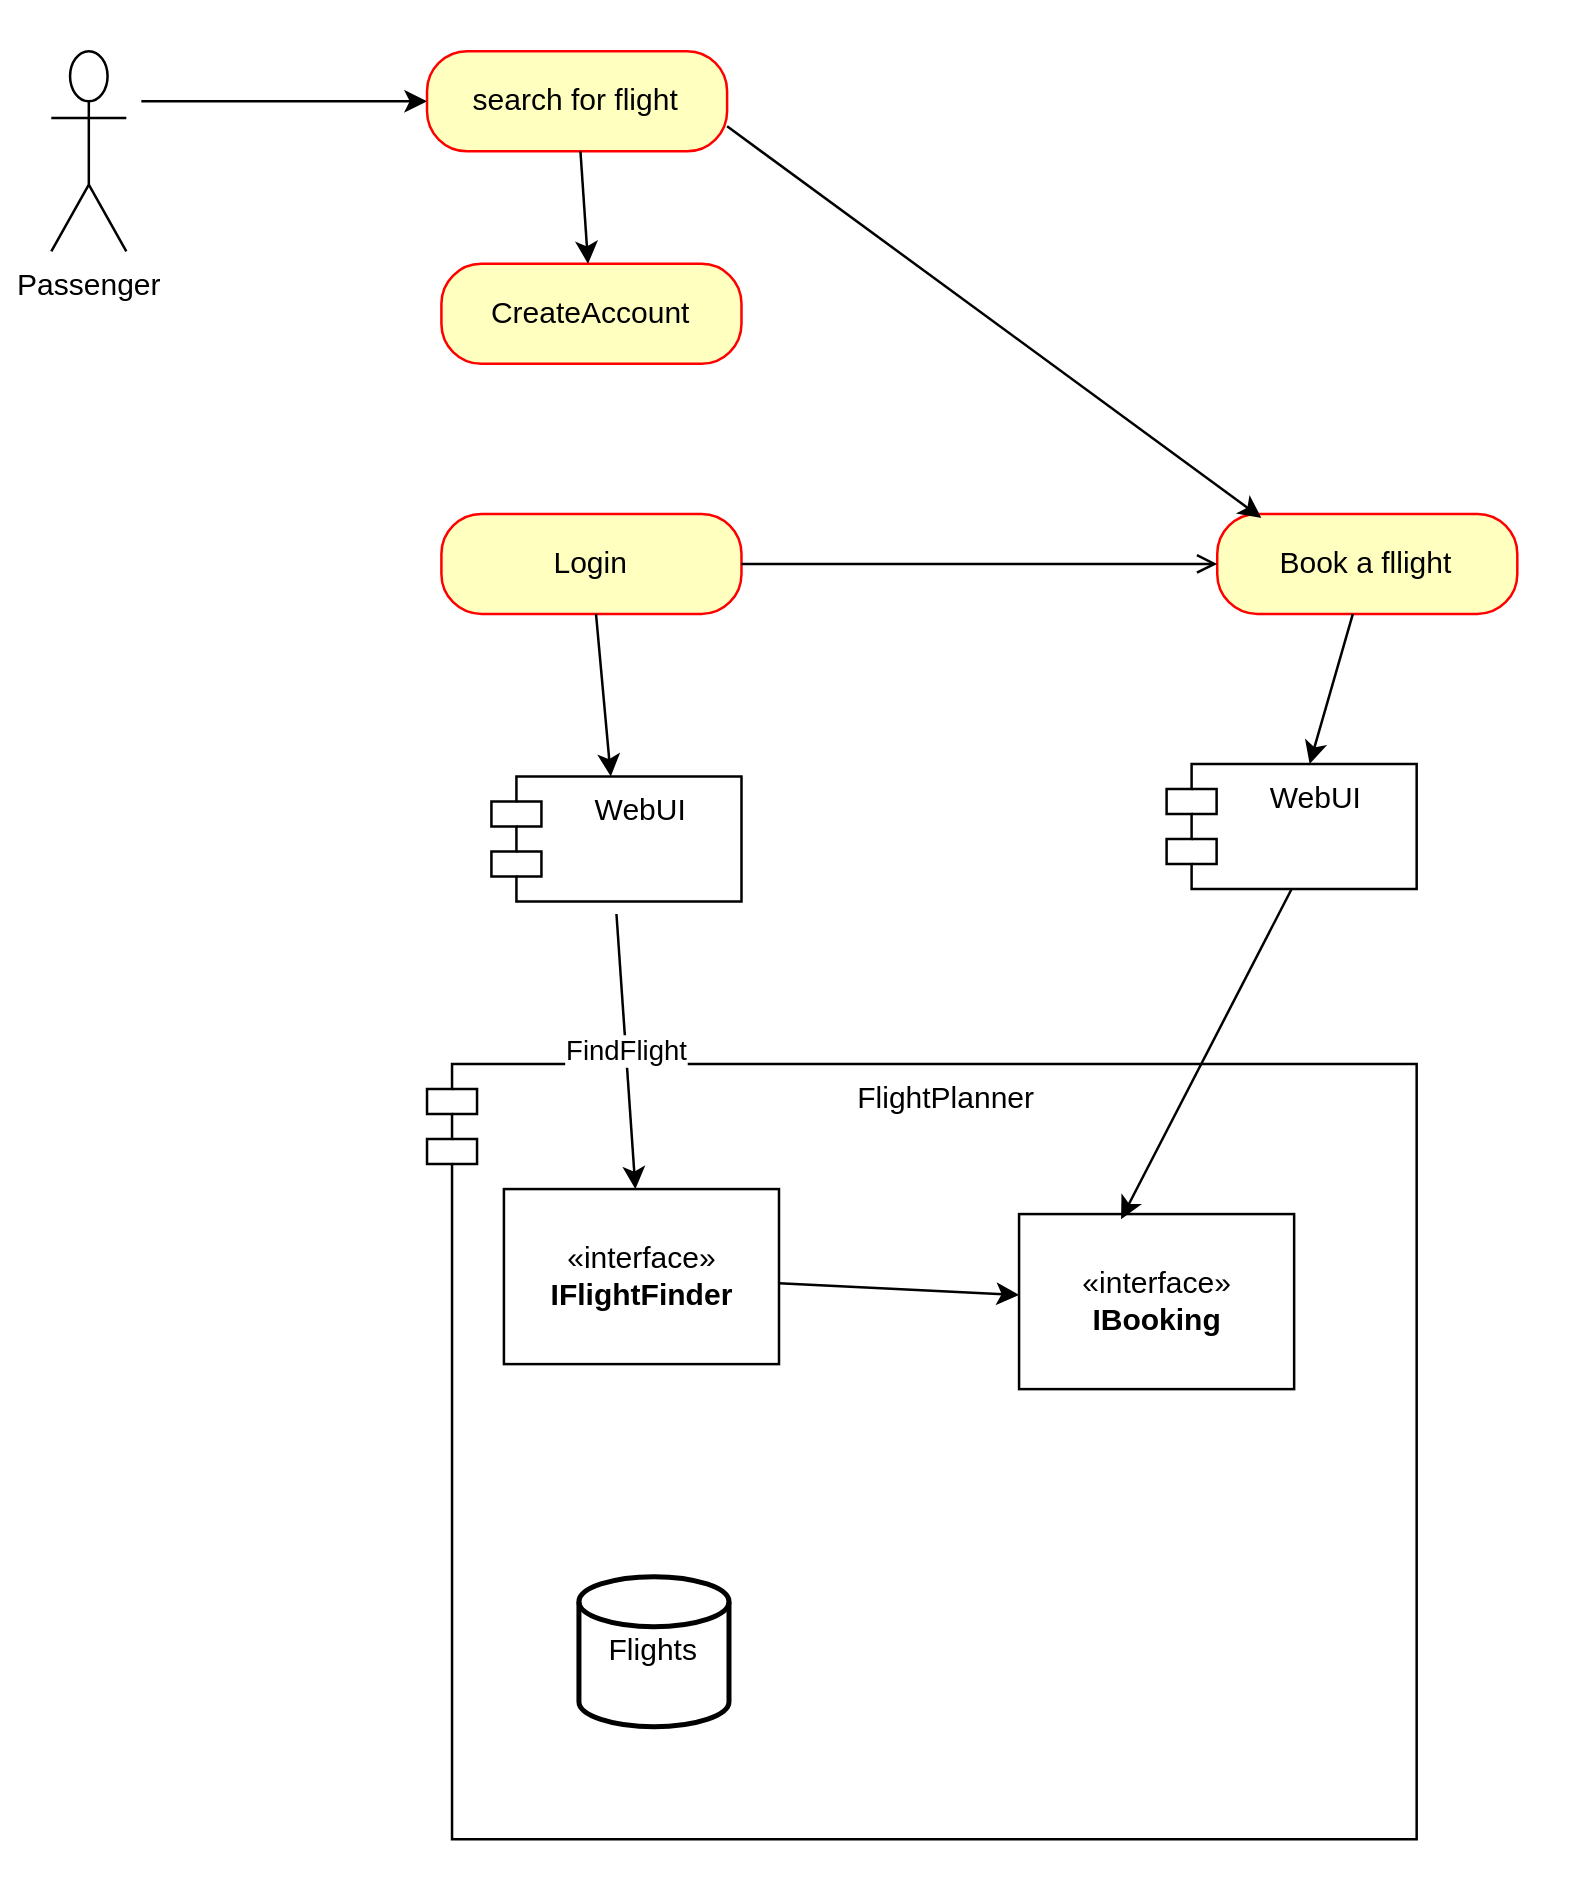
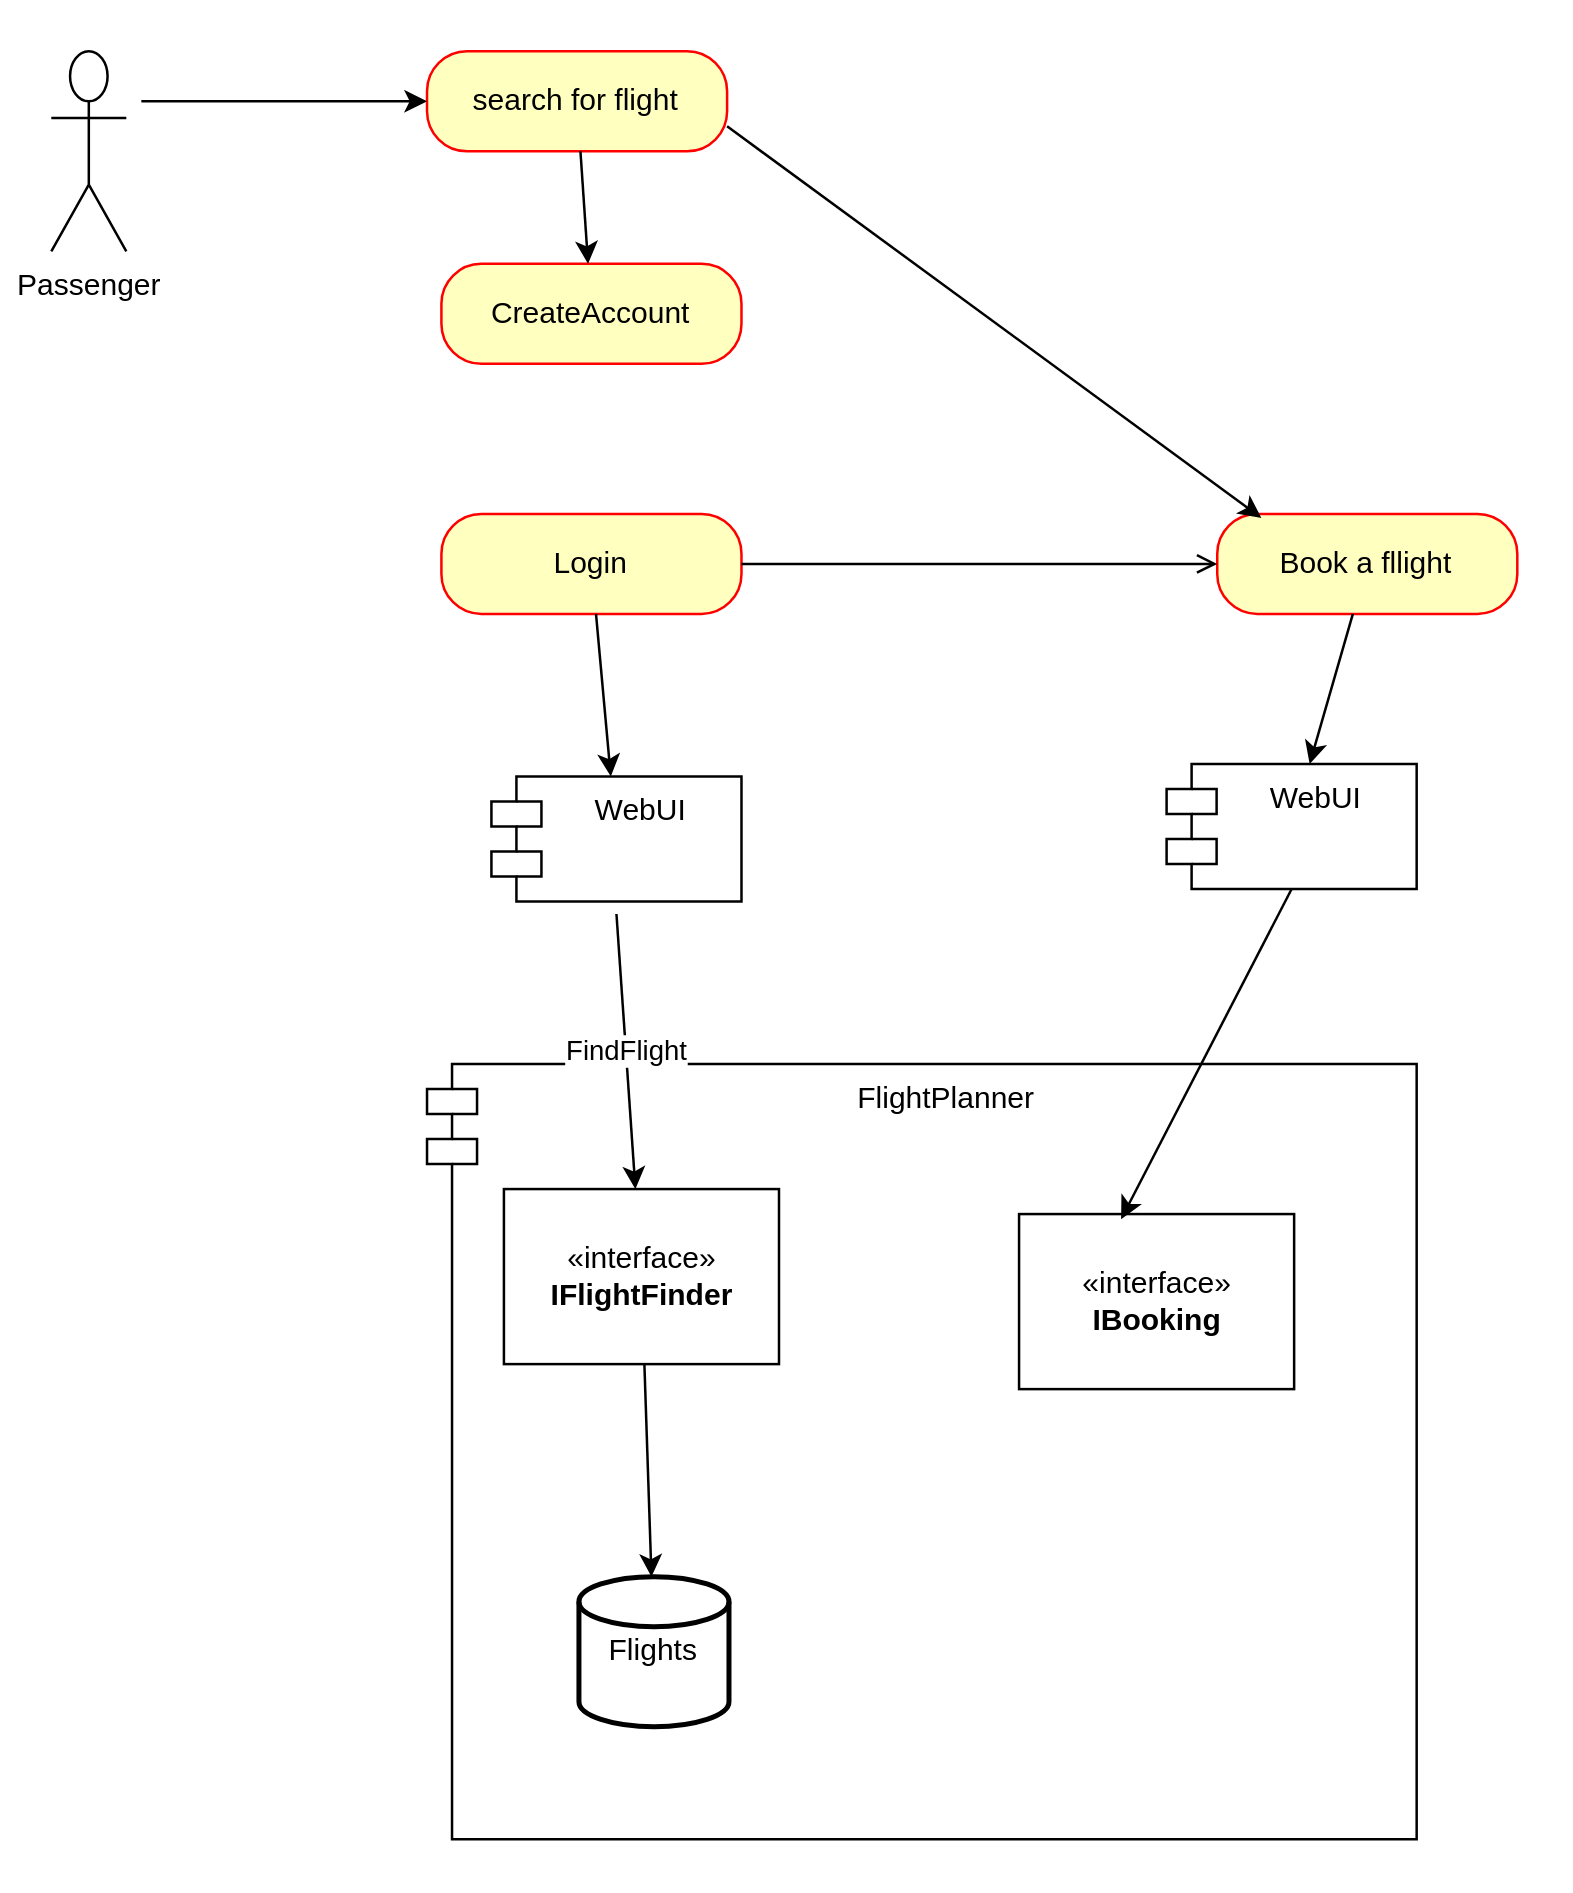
edge "«interface» IFlightFinder" -> "«interface» IBooking": now "«interface» IFlightFinder" -> "Flights"
